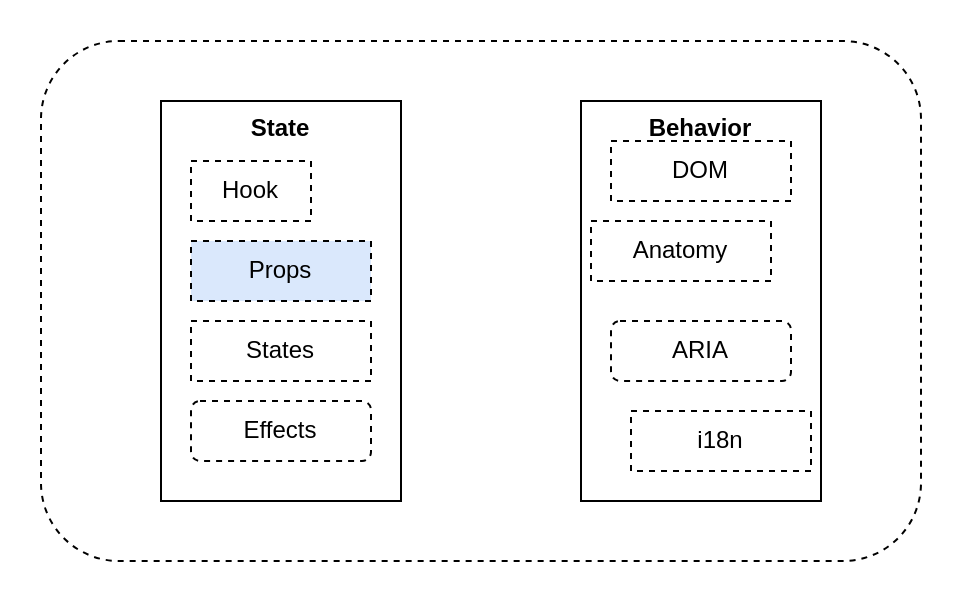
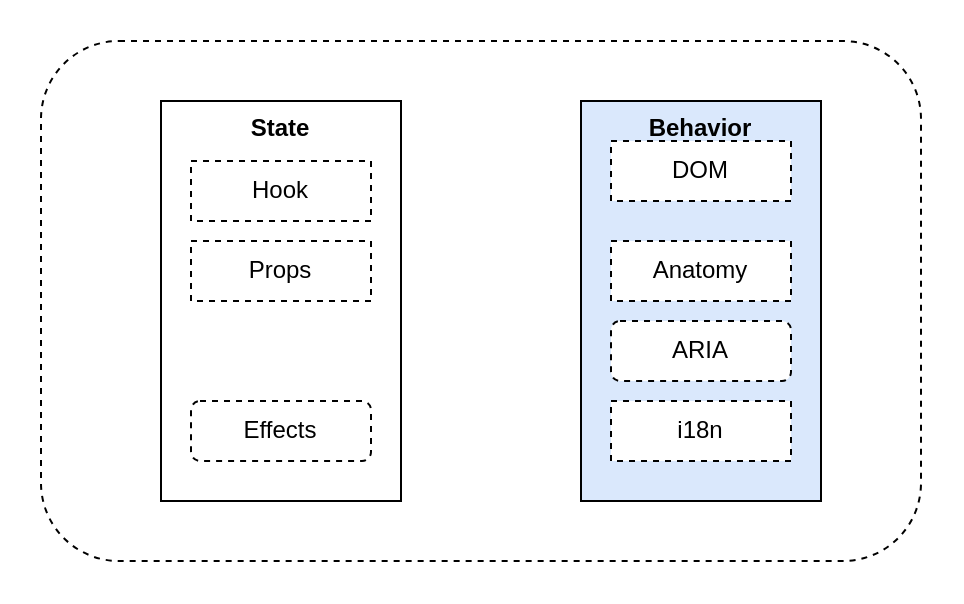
node "Behavior": fillcolor #ffffff -> #dae8fc
node "Hook": size 120x60 -> 180x60
node "Anatomy": moved (681, 251) -> (701, 271)
node "Props": fillcolor #dae8fc -> #ffffff
node "States": removed
node "i18n": moved (721, 441) -> (701, 431)
